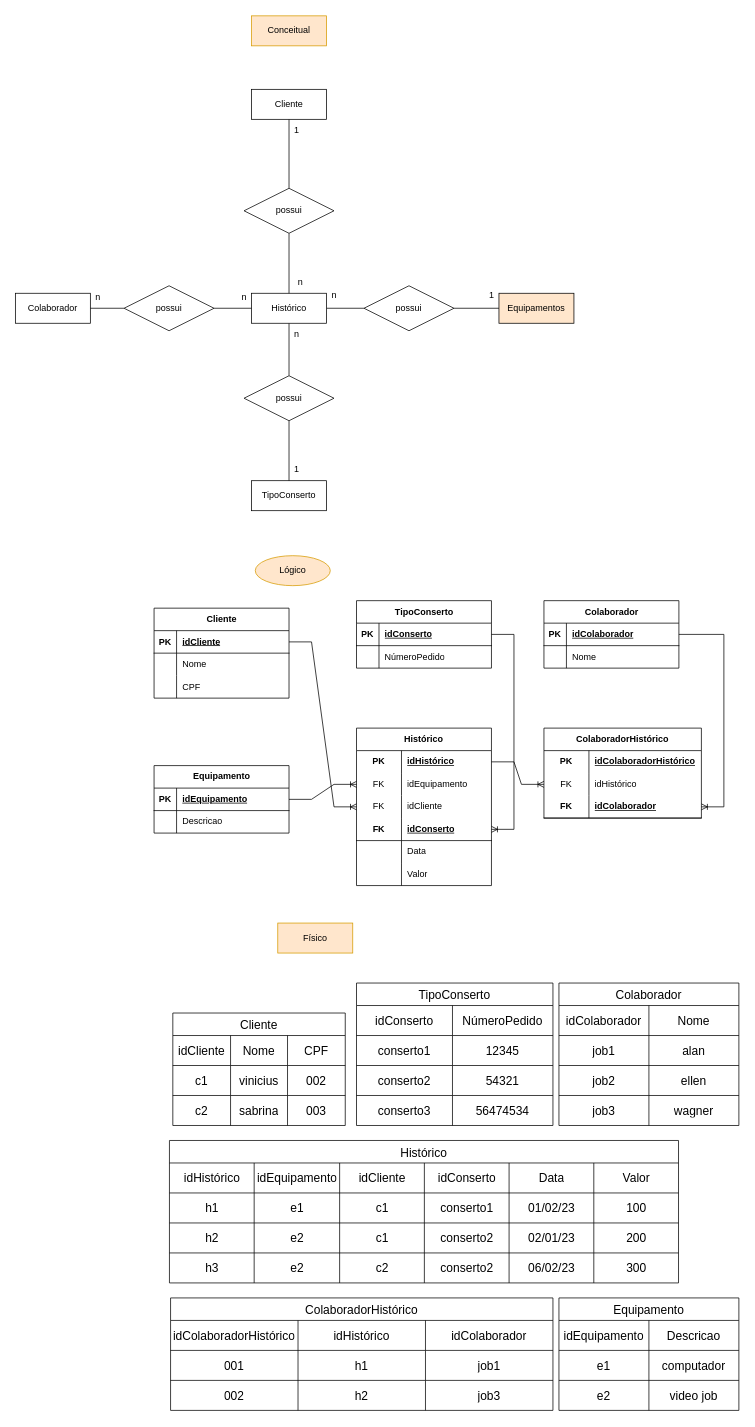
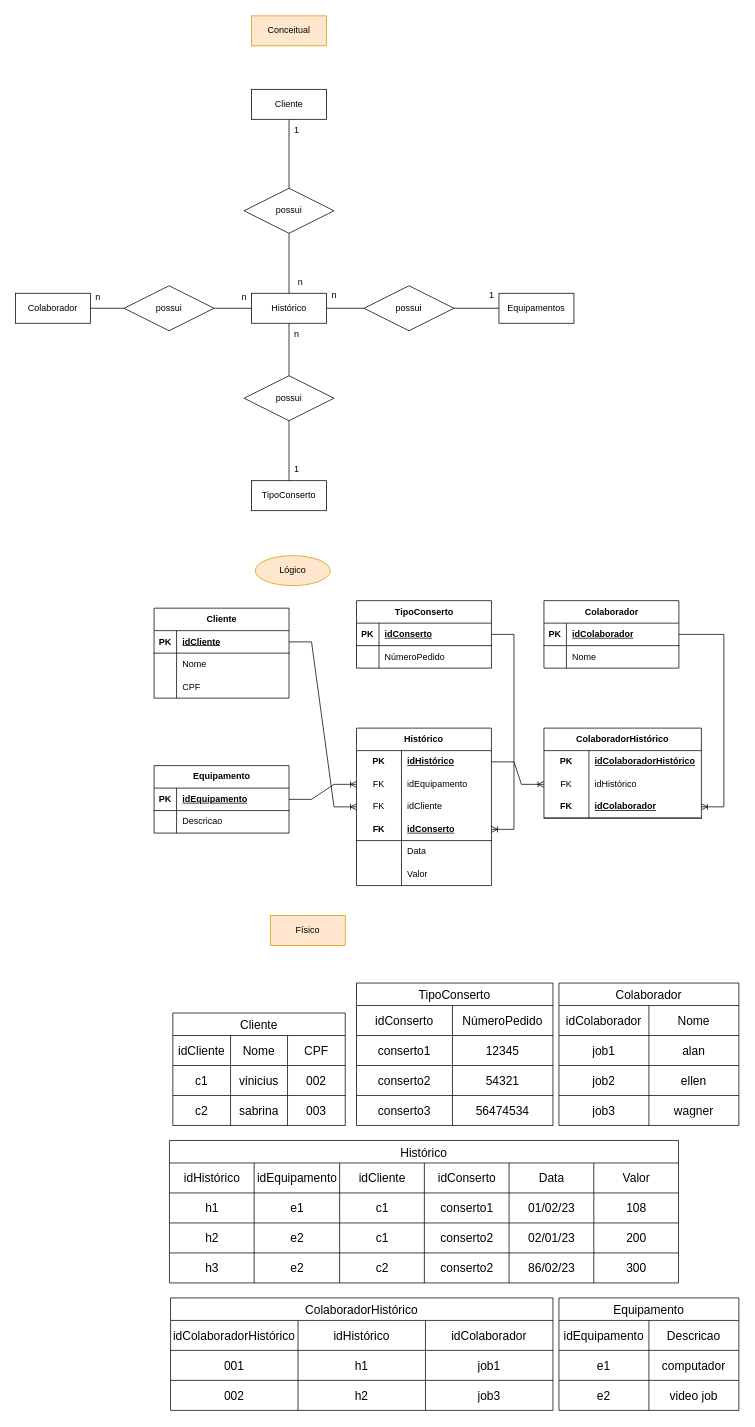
node "Equipamentos": fillcolor #ffe6cc -> #ffffff
node "Físico": moved (315, 938) -> (308, 930)
node "100": label "100" -> "108"
node "06/02/23": label "06/02/23" -> "86/02/23"
